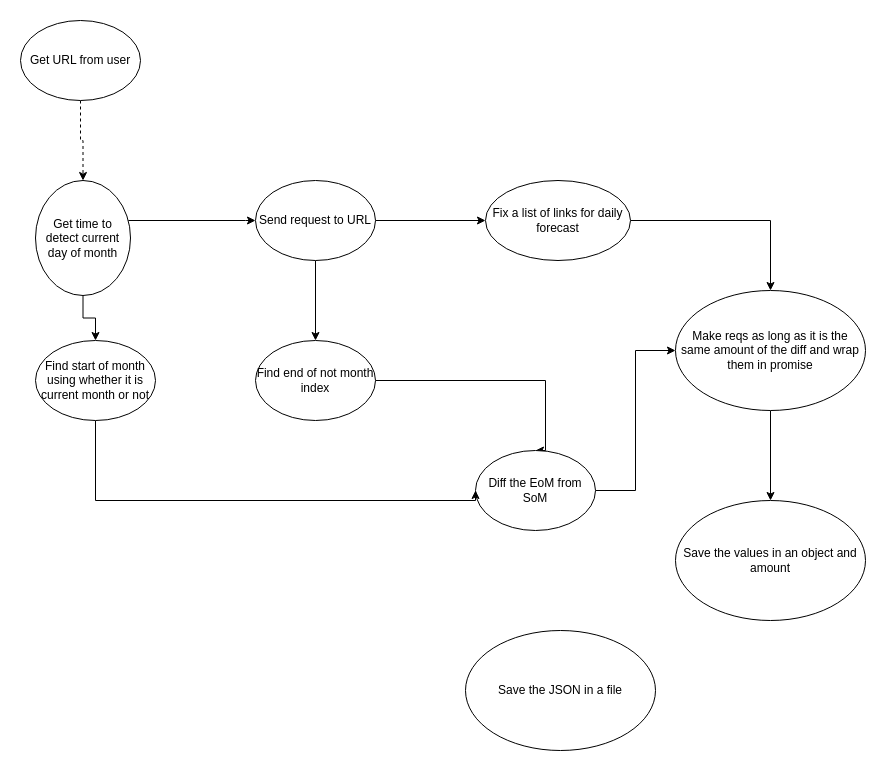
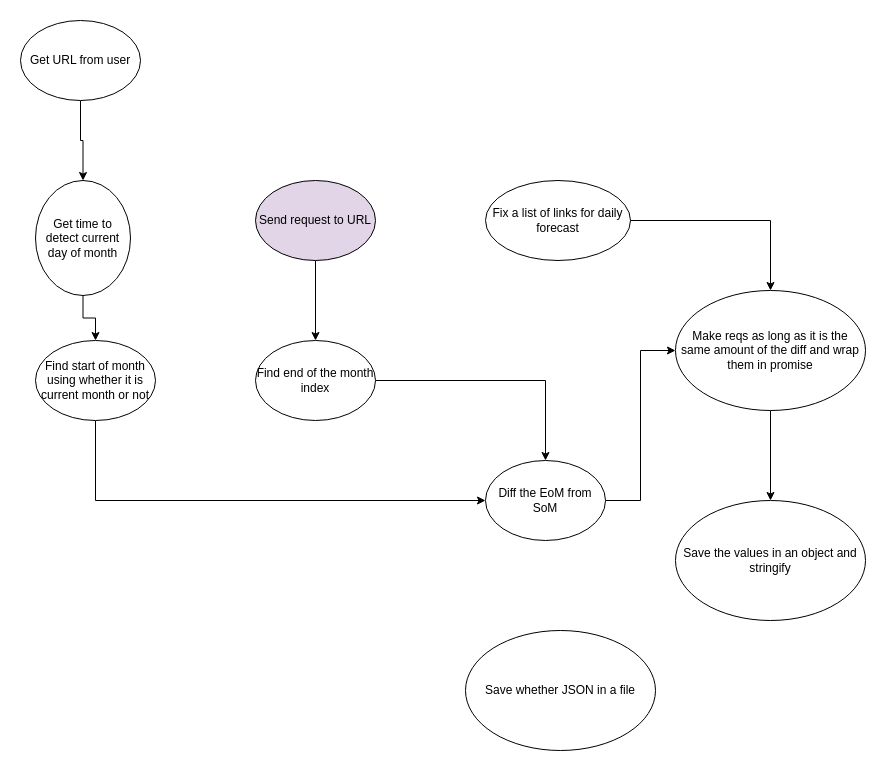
edge "Get URL from user" -> "Get time to detect current day of month": style dashed -> solid
edge "Get time to detect current day of month" -> "Send request to URL": removed
node "Send request to URL": fillcolor #ffffff -> #e1d5e7
edge "Send request to URL" -> "Fix a list of links for daily forecast": removed
node "Find end of not month index": label "Find end of not month index" -> "Find end of the month index"
node "Diff the EoM from SoM": moved (536, 491) -> (546, 501)
node "Save the values in an object and amount": label "Save the values in an object and amount" -> "Save the values in an object and stringify"
node "Save the JSON in a file": label "Save the JSON in a file" -> "Save whether JSON in a file"
